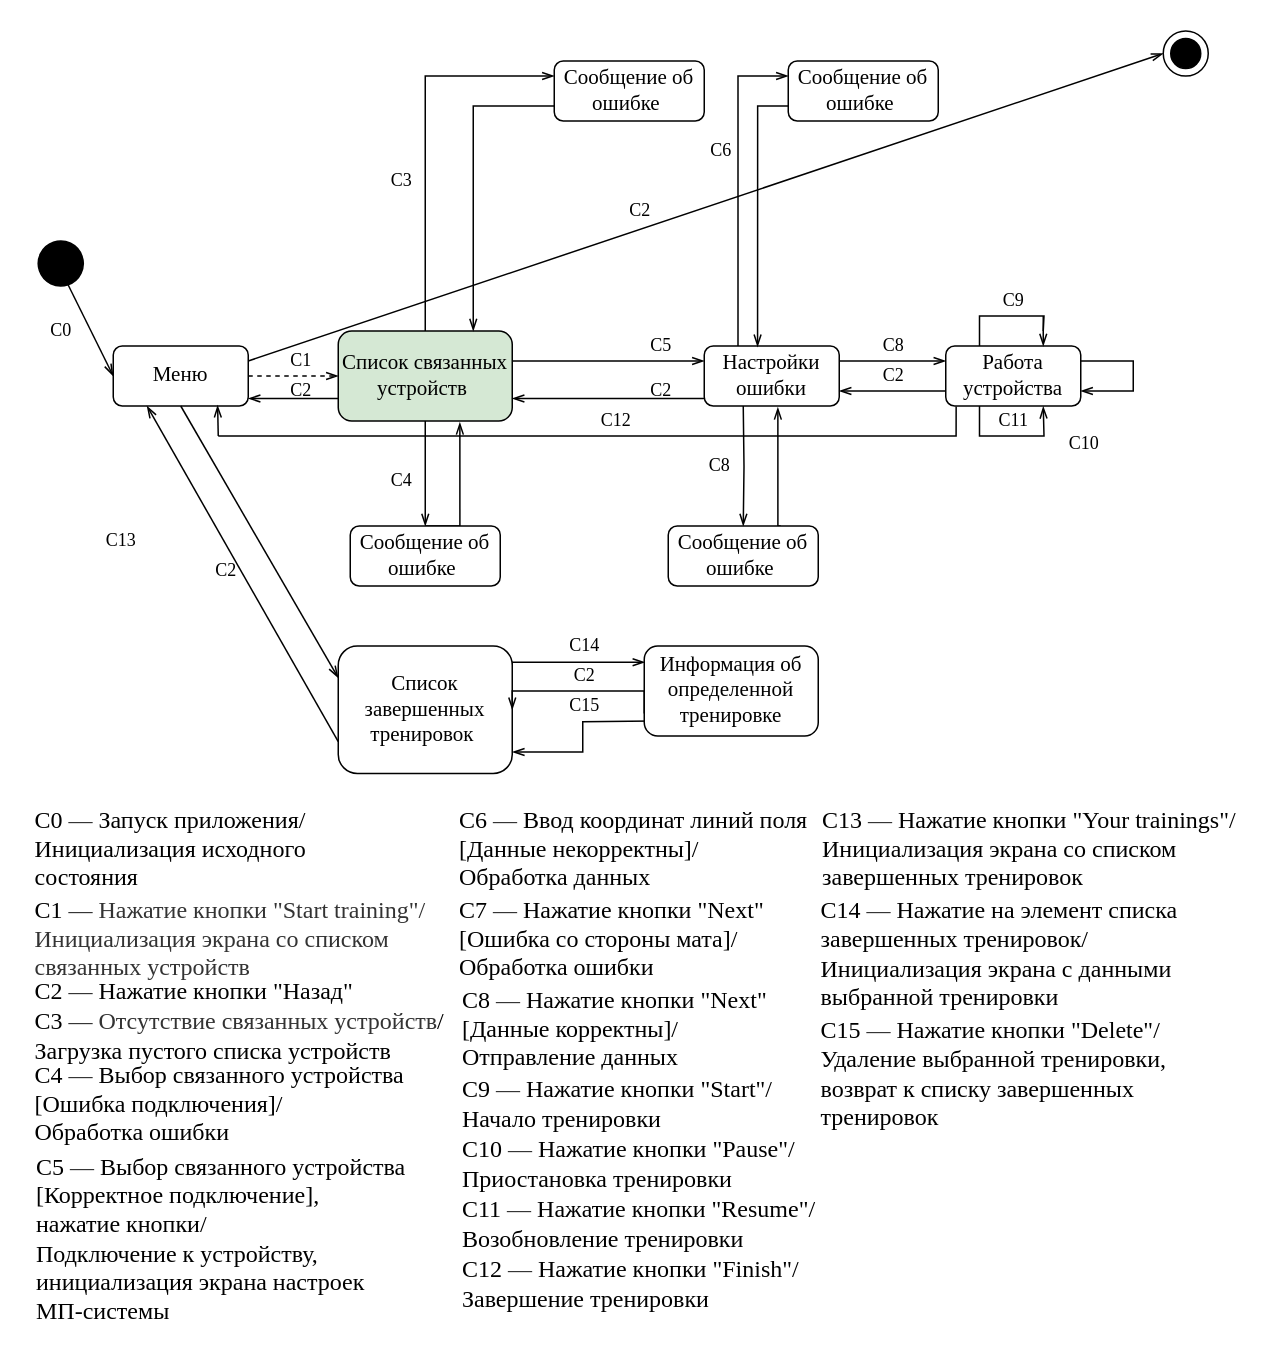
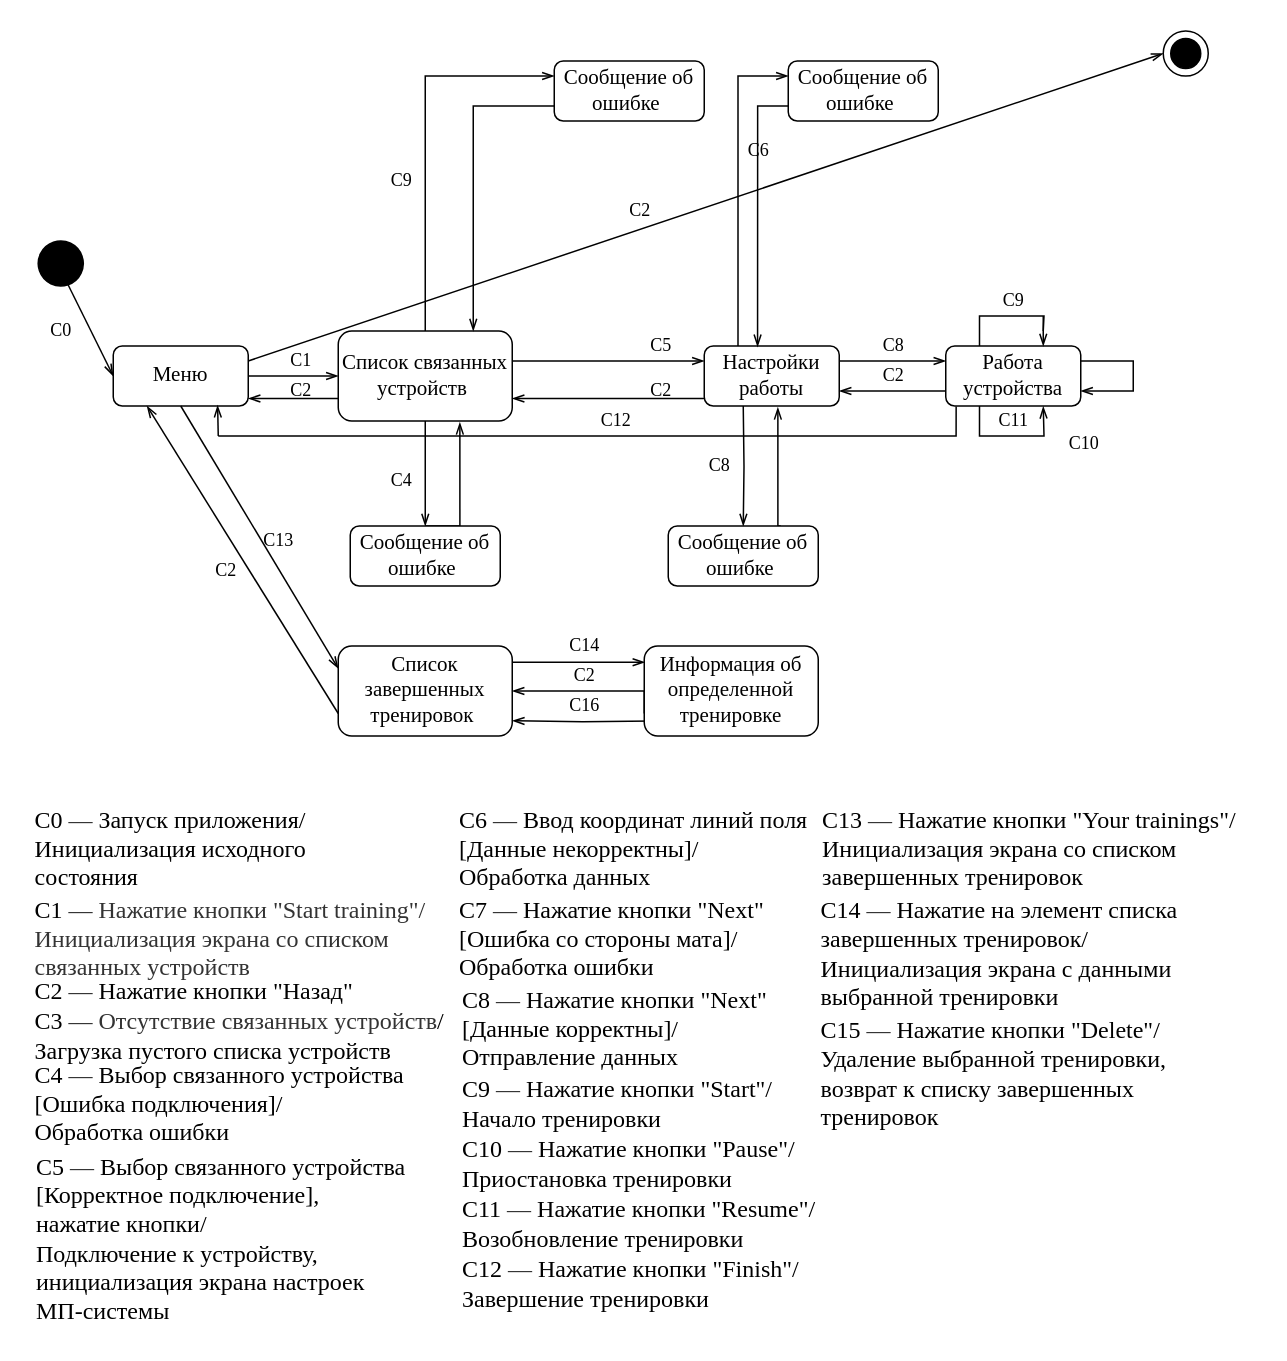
node "C6": moved (721, 151) -> (758, 151)
node "С3": label "С3" -> "С9"
edge "Меню" -> "Список связанных устройств": style dashed -> solid
node "Список связанных устройств": fillcolor #d5e8d4 -> #ffffff
node "Настройки ошибки": label "Настройки ошибки" -> "Настройки работы"
node "C13": moved (121, 541) -> (278, 541)
node "C15": label "C15" -> "C16"
node "Список завершенных тренировок": size 174x128 -> 174x90
